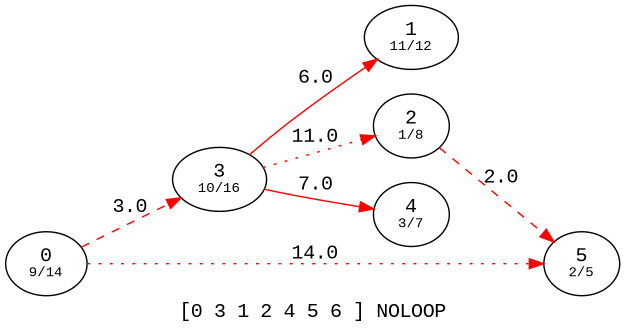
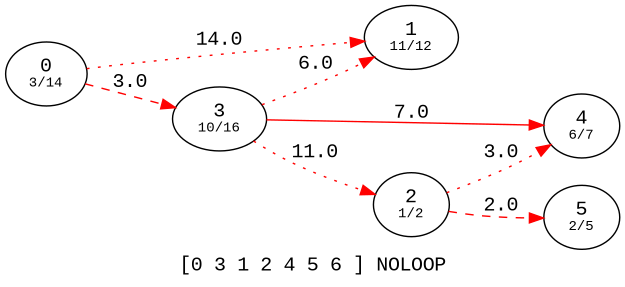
edge "3" -> "1": style solid -> dotted
node "2": text "1/8" -> "1/2"
edge "2" -> "4": added, label "3.0"
node "4": text "3/7" -> "6/7"
edge "0" -> "5": now "0" -> "1"
node "0": text "9/14" -> "3/14"
